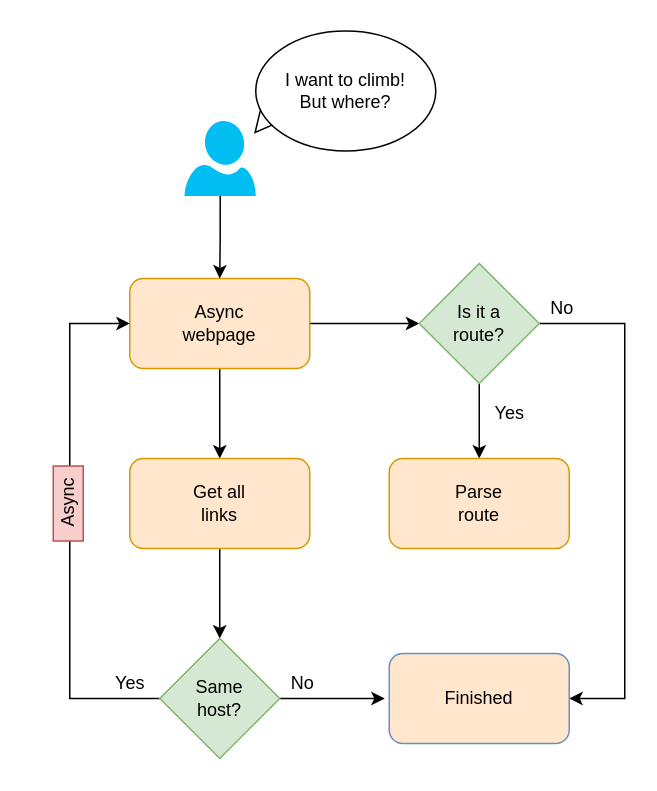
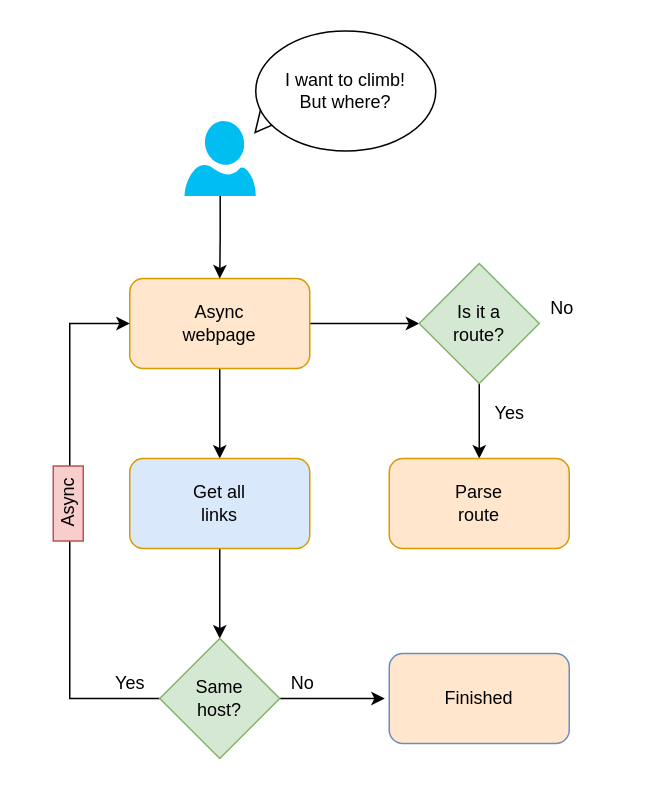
edge "Is it a route?" -> "Finished": removed
node "Get all links": fillcolor #ffe6cc -> #dae8fc
